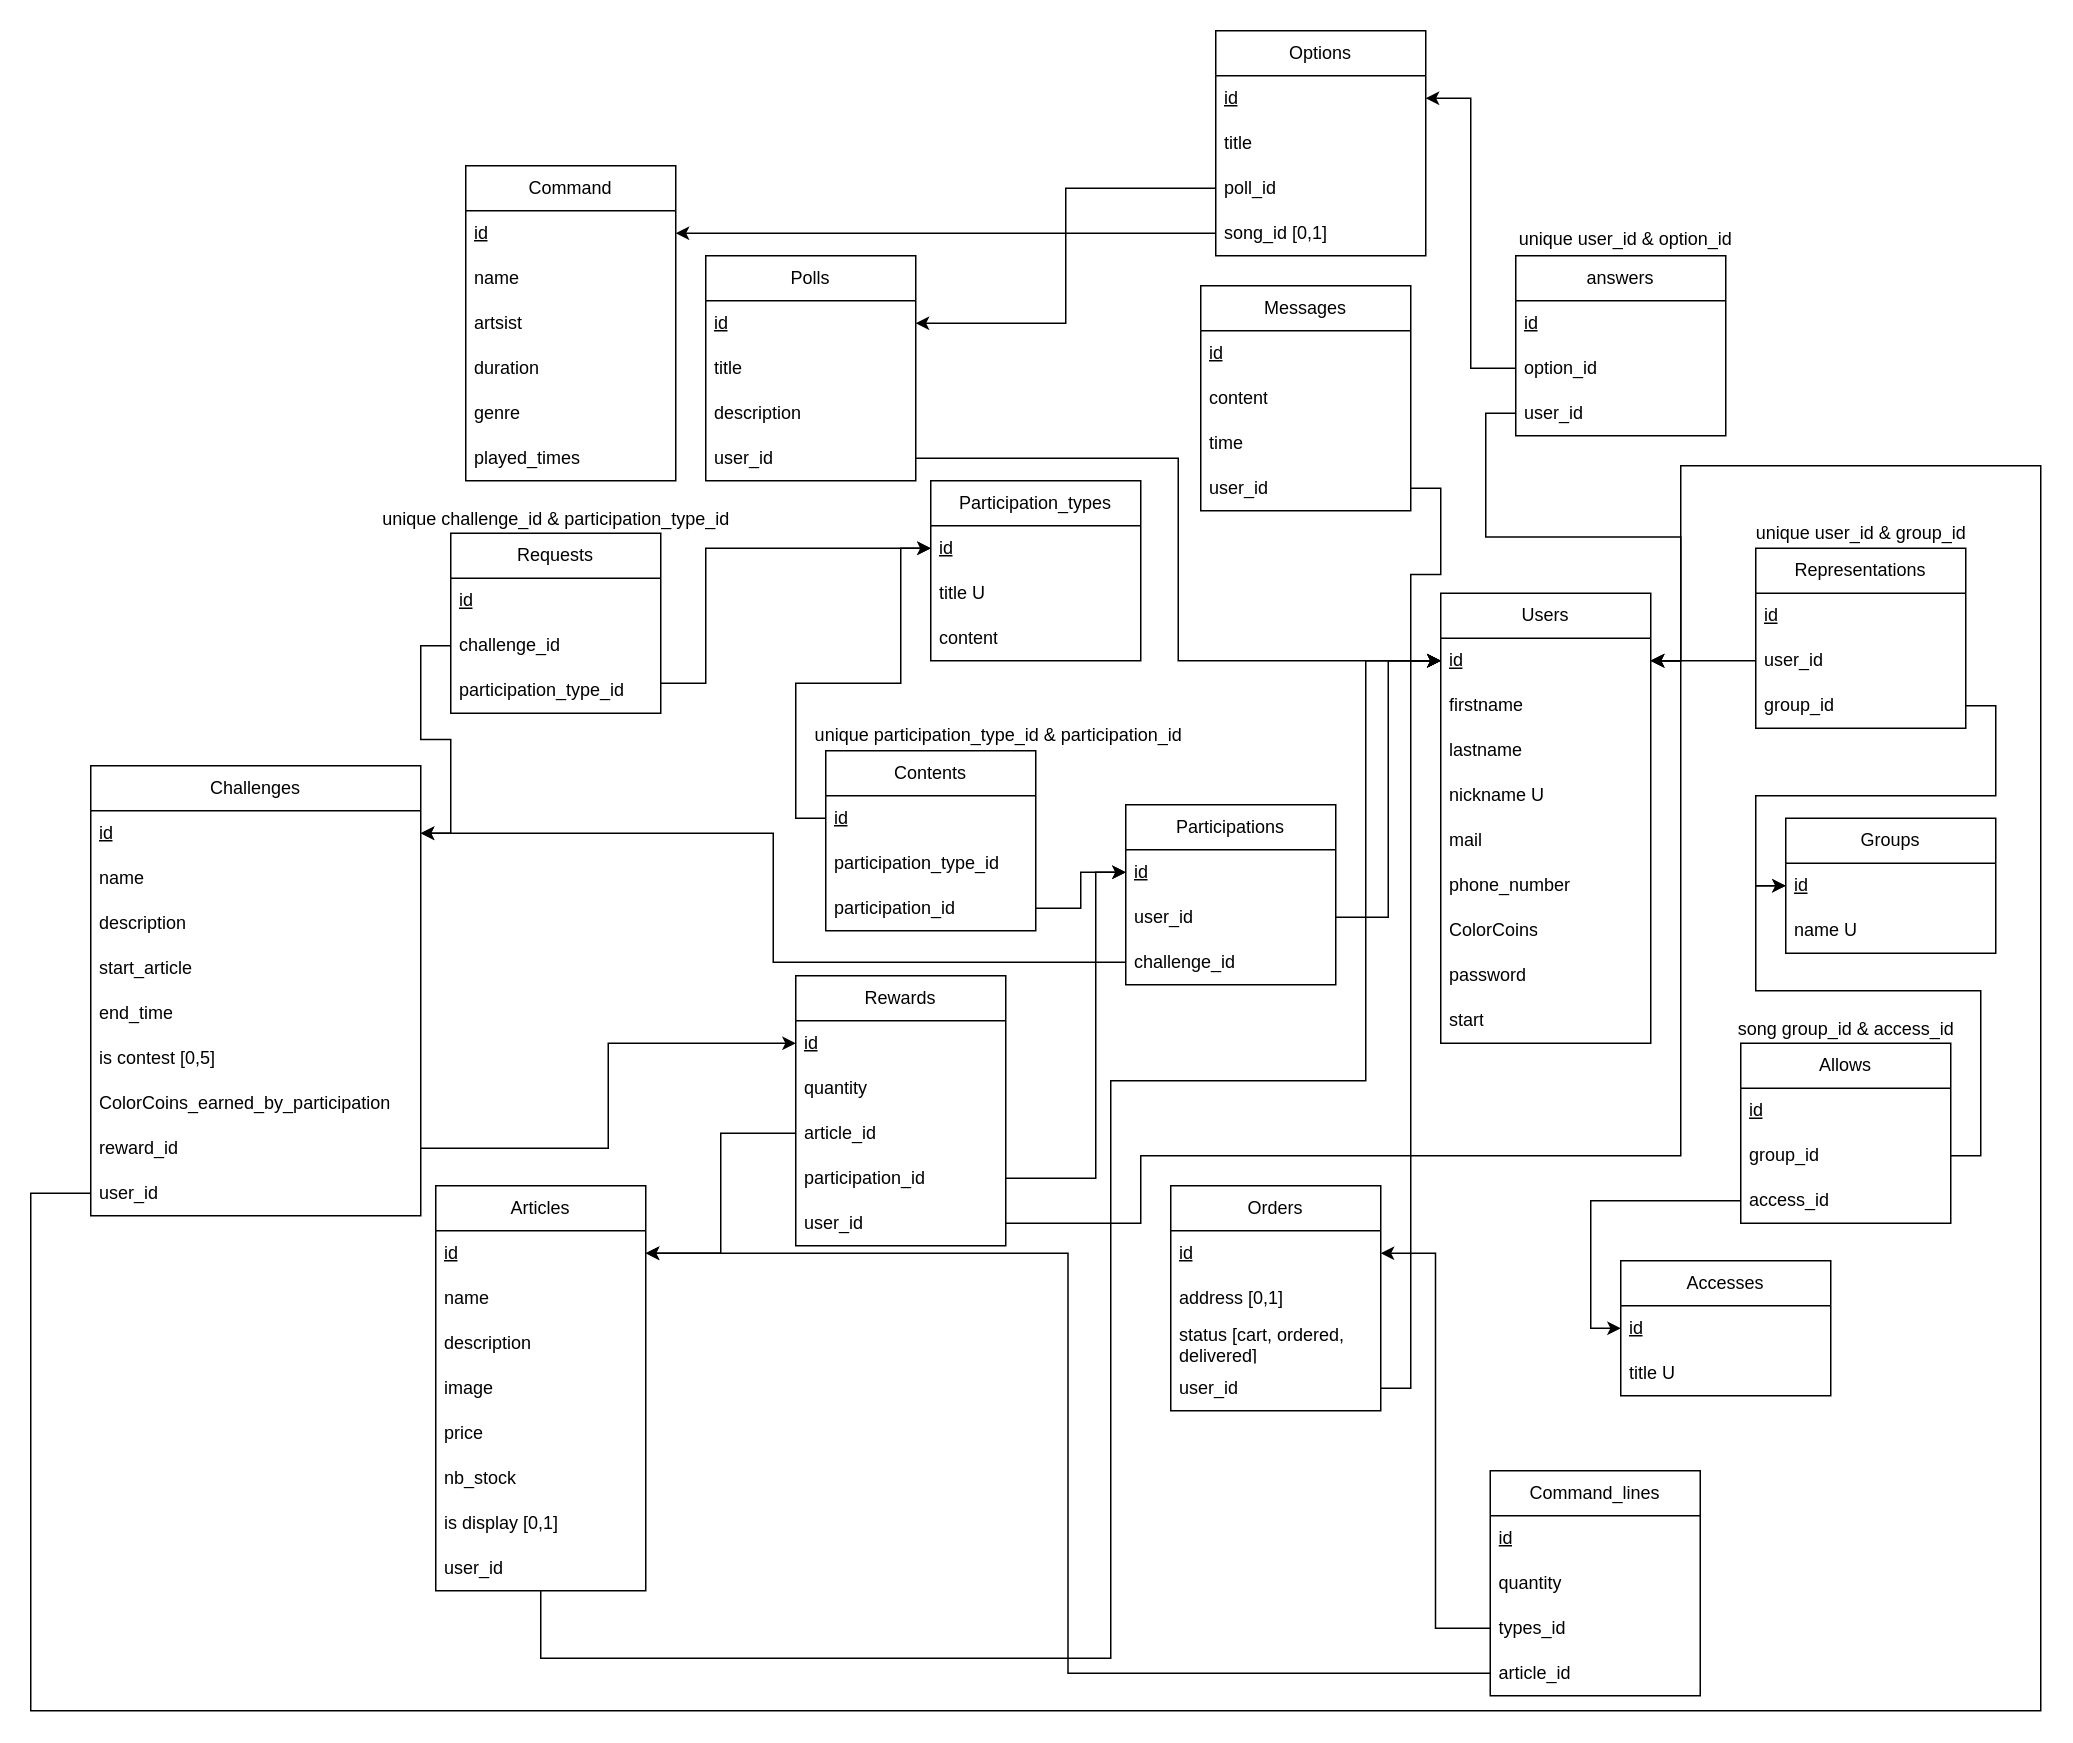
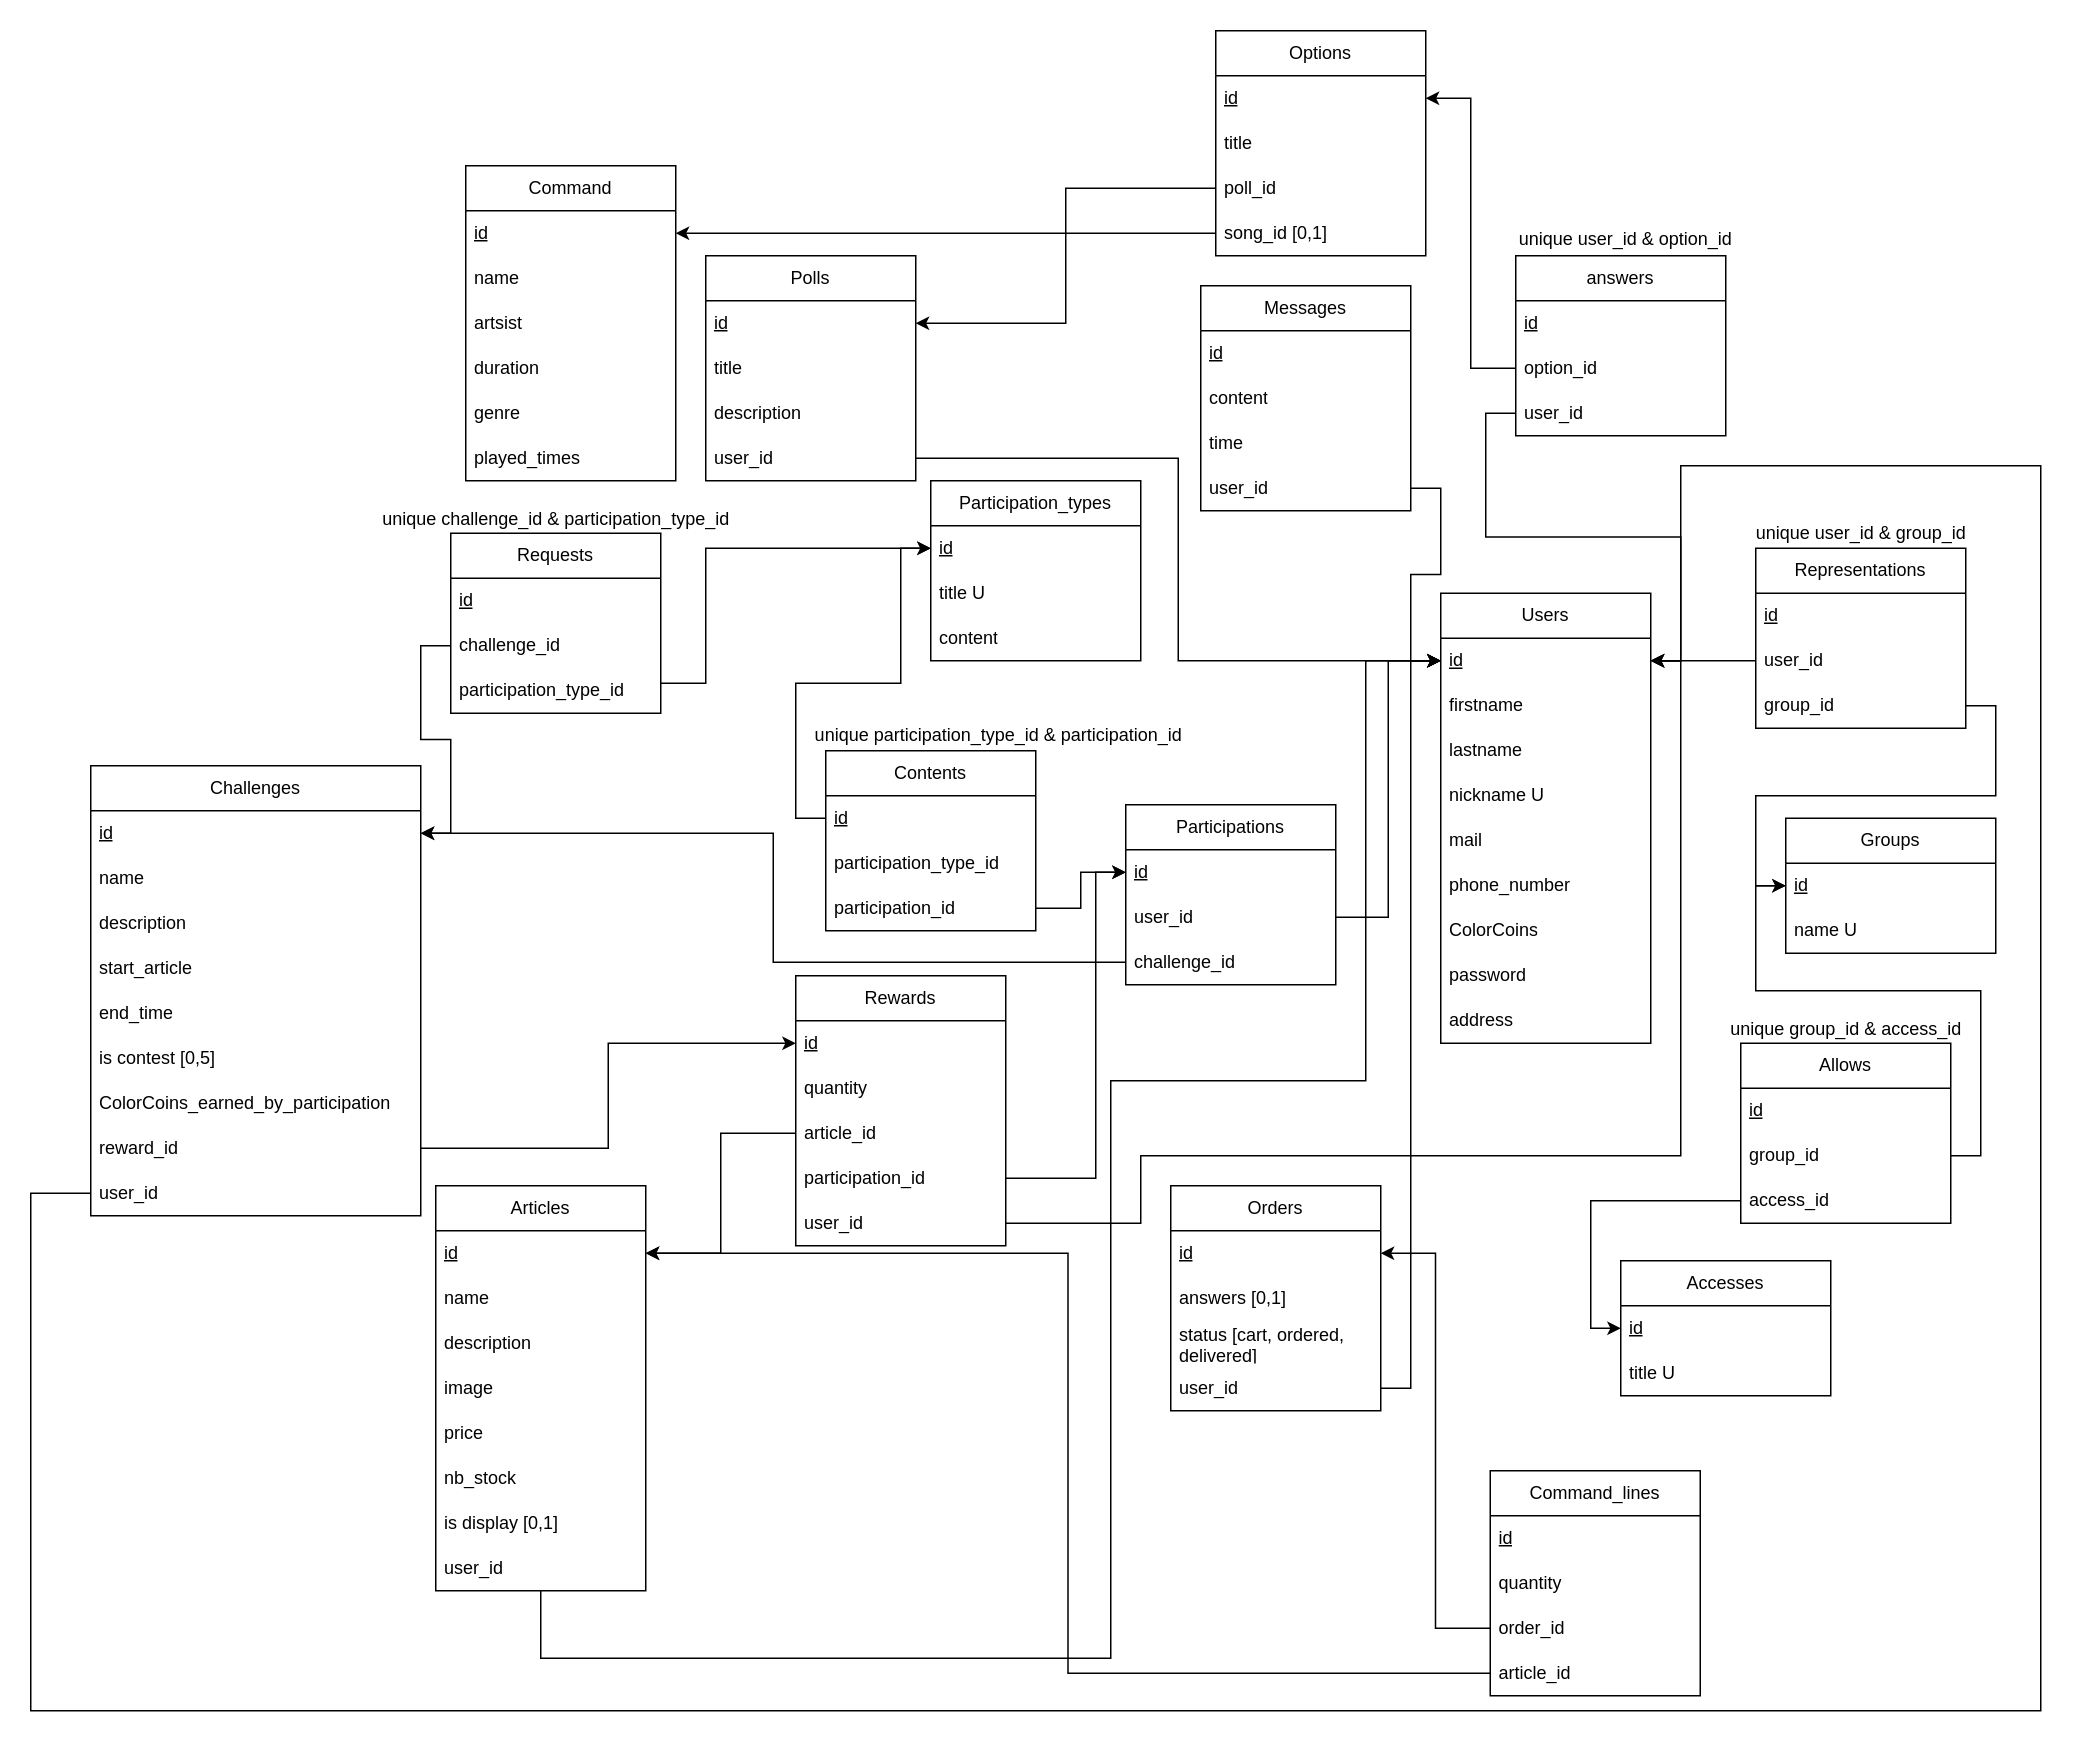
node "start": label "start" -> "address"
node "song group_id & access_id": label "song group_id & access_id" -> "unique group_id & access_id"
node "address [0,1]": label "address [0,1]" -> "answers [0,1]"
node "types_id": label "types_id" -> "order_id"
